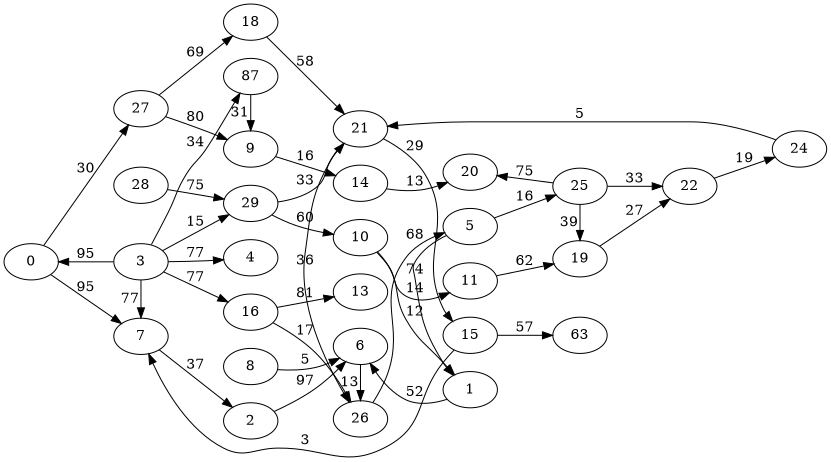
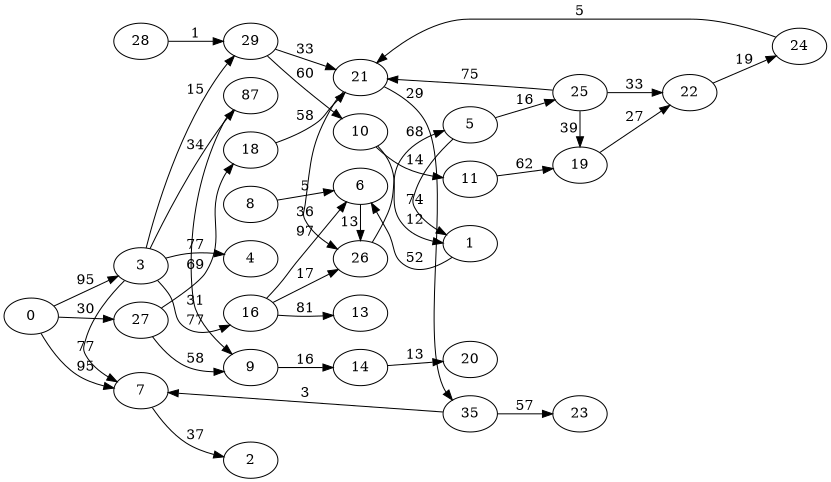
edge "27" -> "9": label "80" -> "58"
edge "25" -> "20": now "25" -> "21"
edge "28" -> "29": label "75" -> "1"
edge "3" -> "0": reversed
node "15": label "15" -> "35"
node "63": label "63" -> "23"
edge "2" -> "6": now "16" -> "6"
